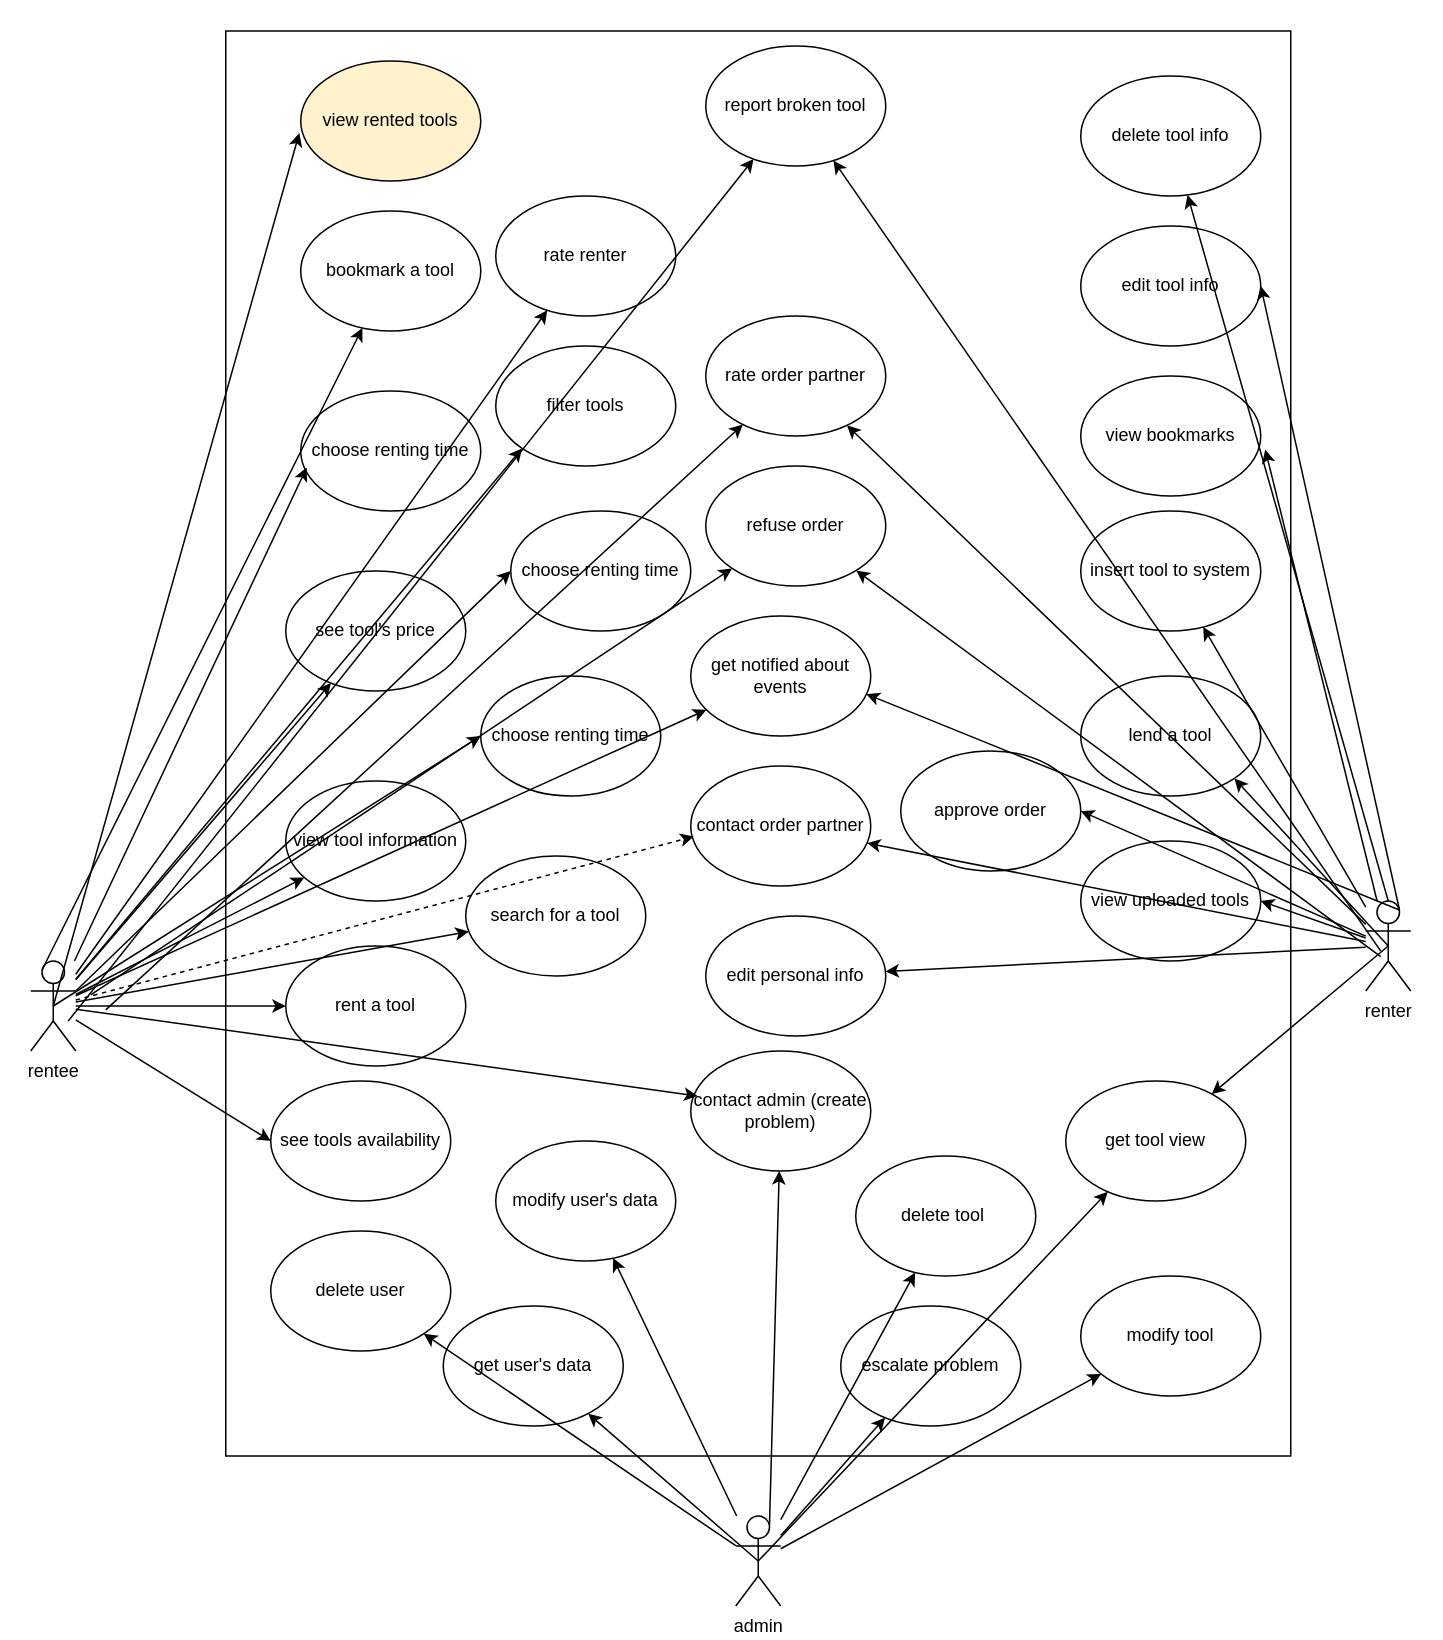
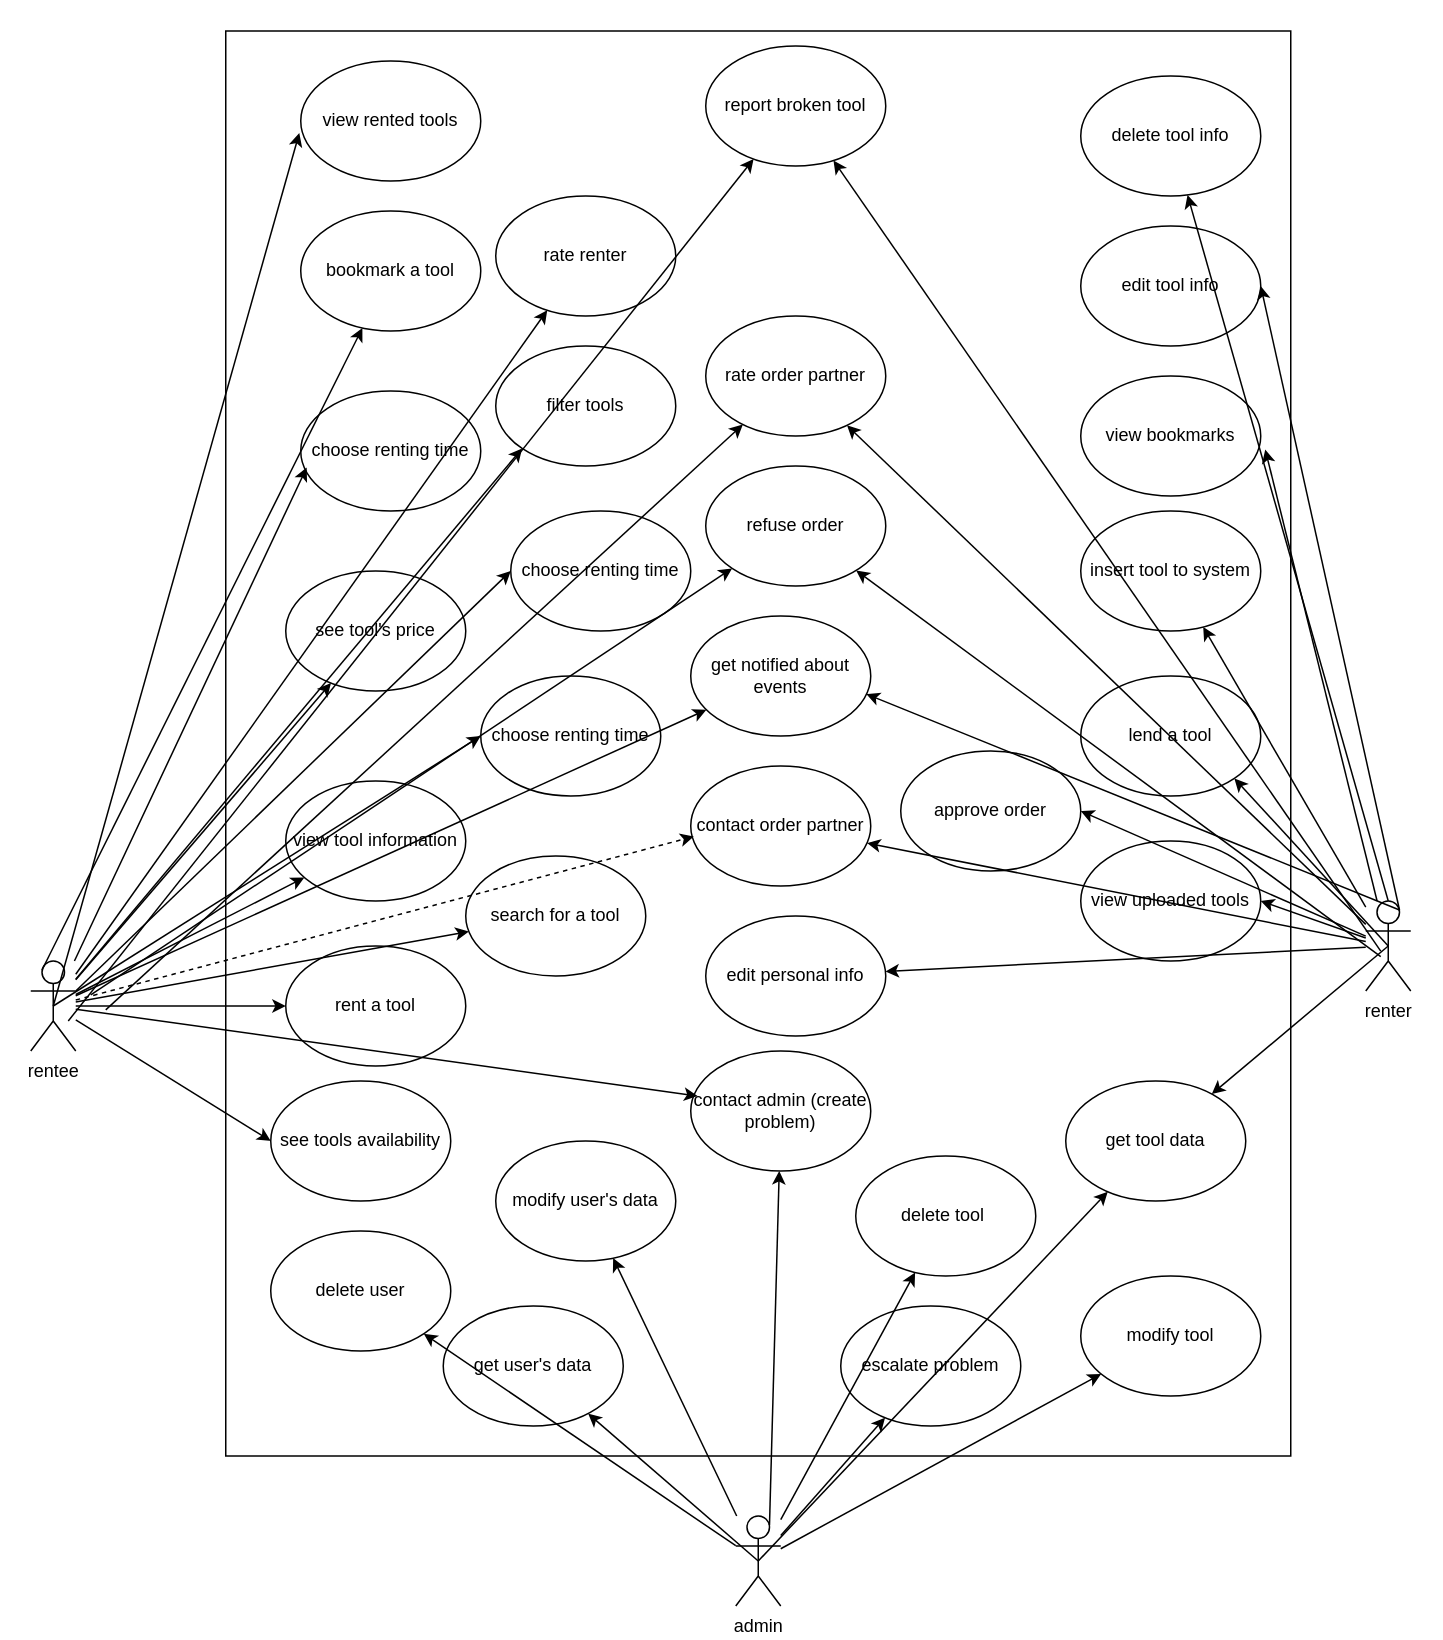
node "view rented tools": fillcolor #fff2cc -> #ffffff
node "get tool view": label "get tool view" -> "get tool data"
